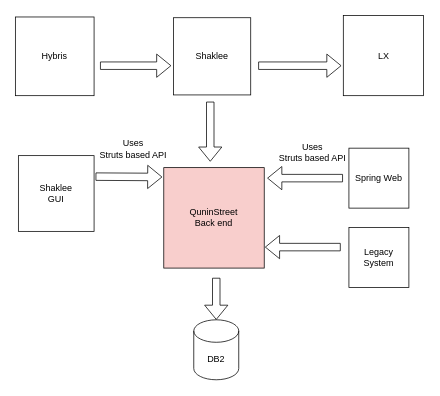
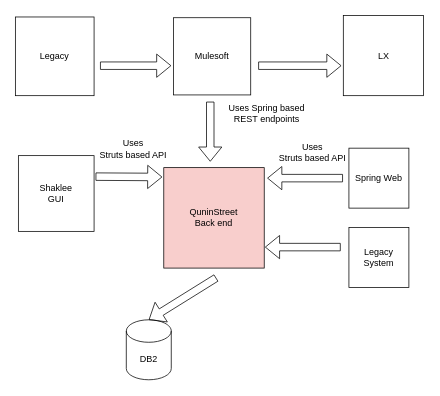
node "Hybris": label "Hybris" -> "Legacy"
node "Shaklee": label "Shaklee" -> "Mulesoft"
node "Uses Spring based REST endpoints": added
node "DB2": moved (216, 350) -> (149, 350)
